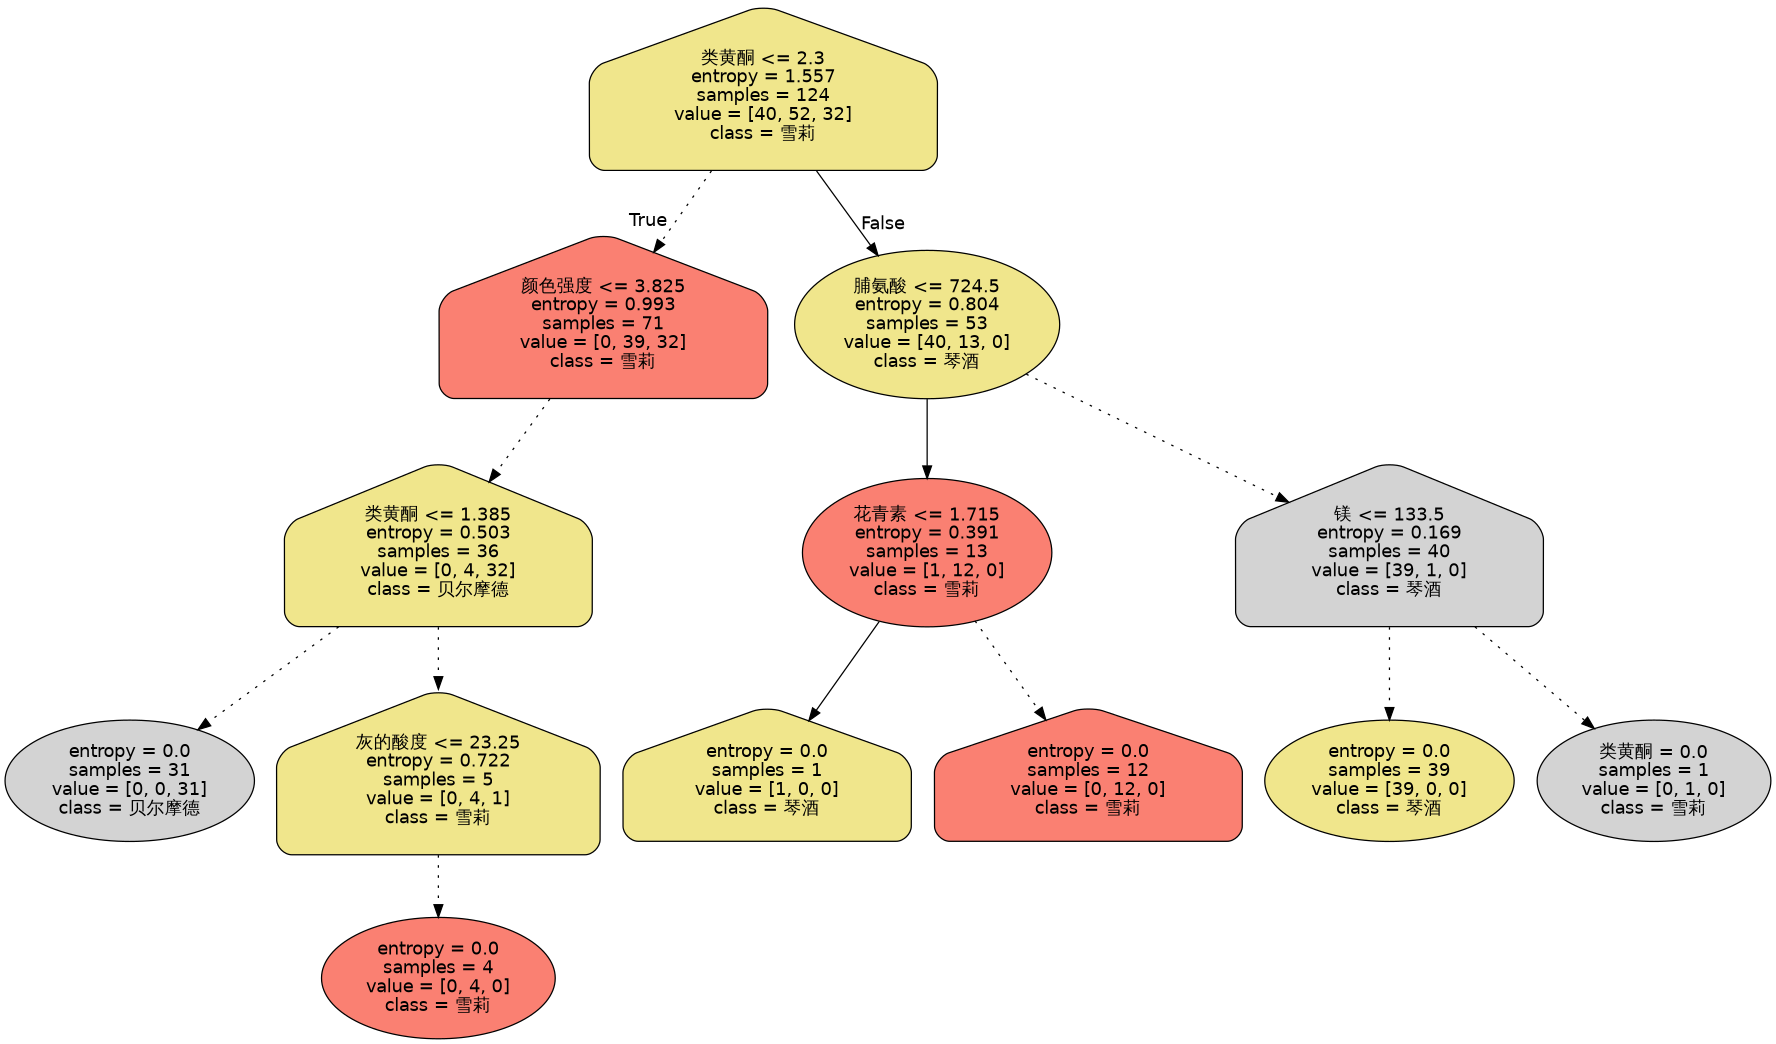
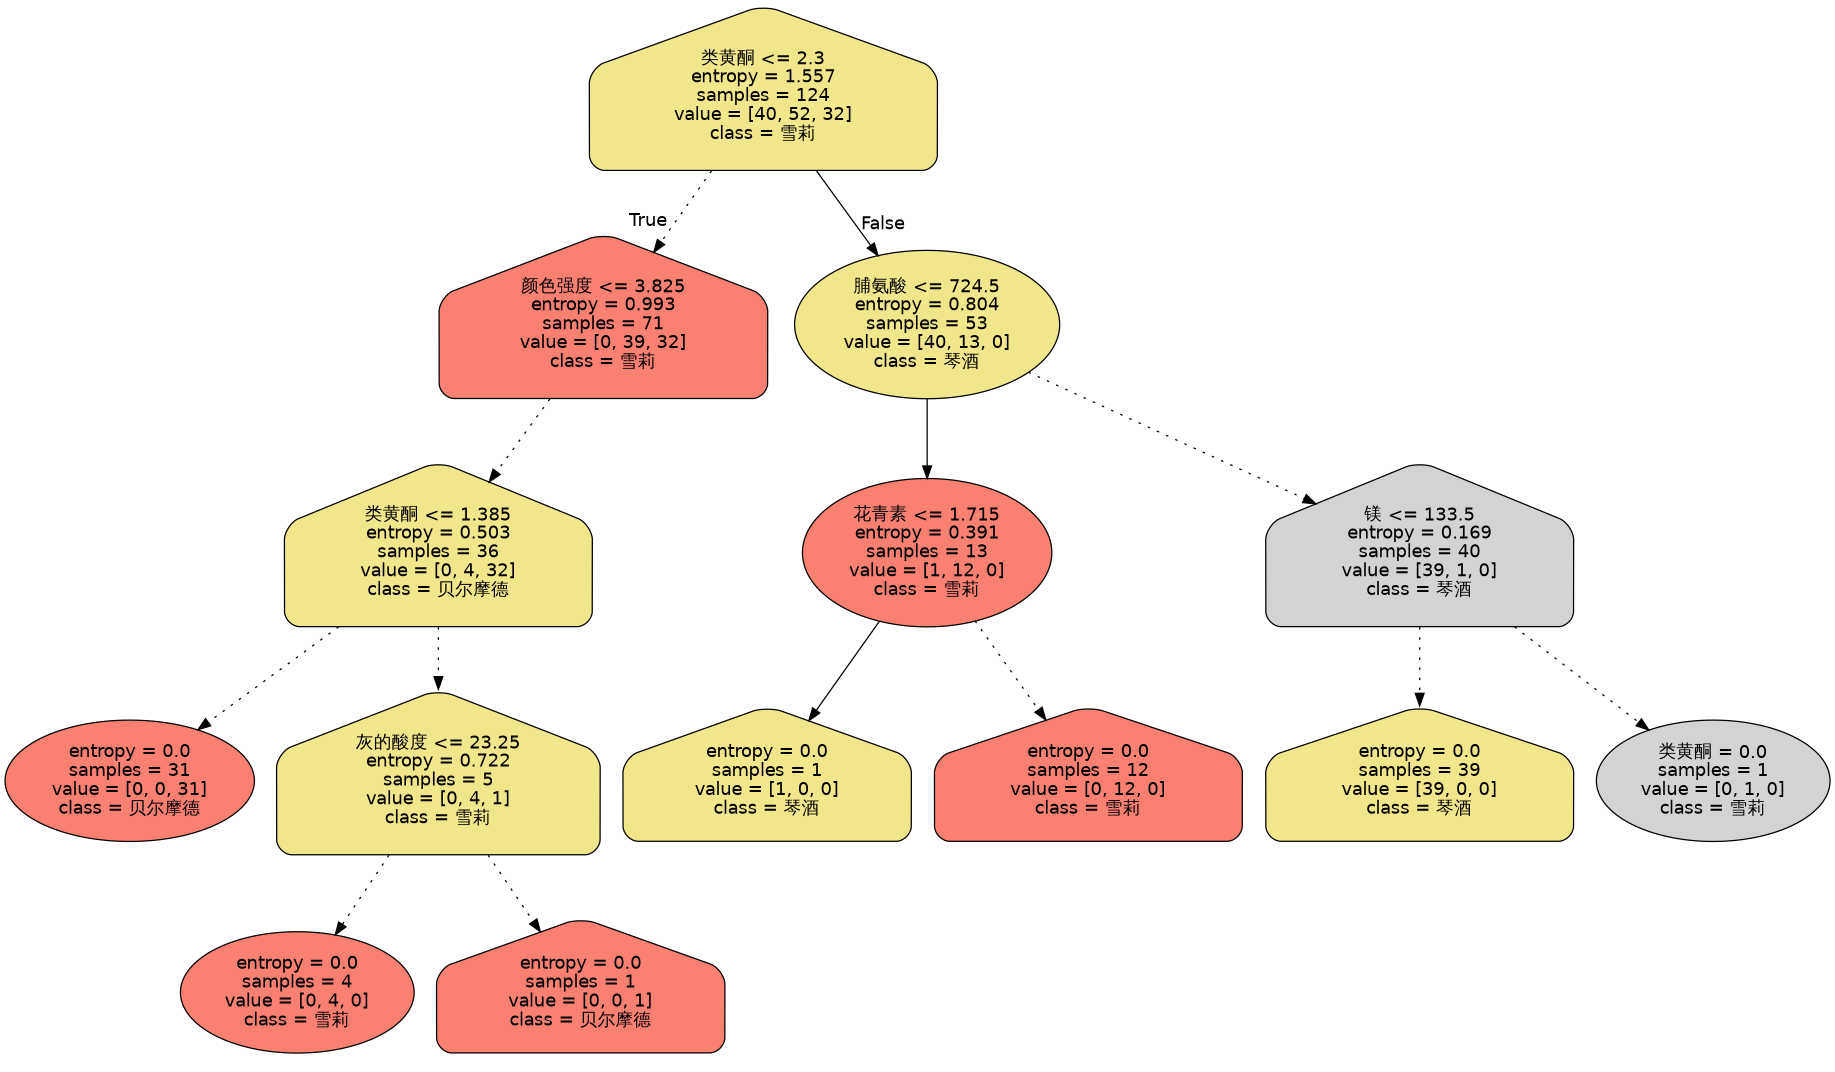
node "entropy = 0.0 samples = 31 value = [0, 0, 31] class = 贝尔摩德": fillcolor lightgrey -> salmon
node "entropy = 0.0 samples = 39 value = [39, 0, 0] class = 琴酒": shape ellipse -> house
node "entropy = 0.0 samples = 1 value = [0, 0, 1] class = 贝尔摩德": added
